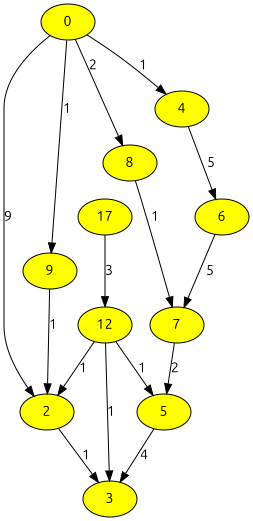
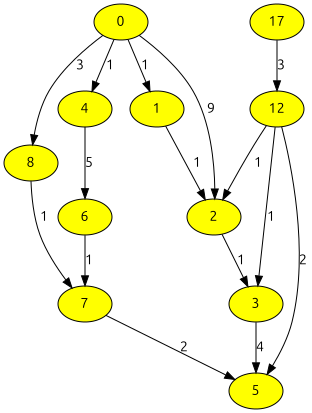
edge "0" -> "8": label "2" -> "3"
node "9": label "9" -> "1"
edge "6" -> "7": label "5" -> "1"
edge "12" -> "5": label "1" -> "2"
edge "5" -> "3": reversed
